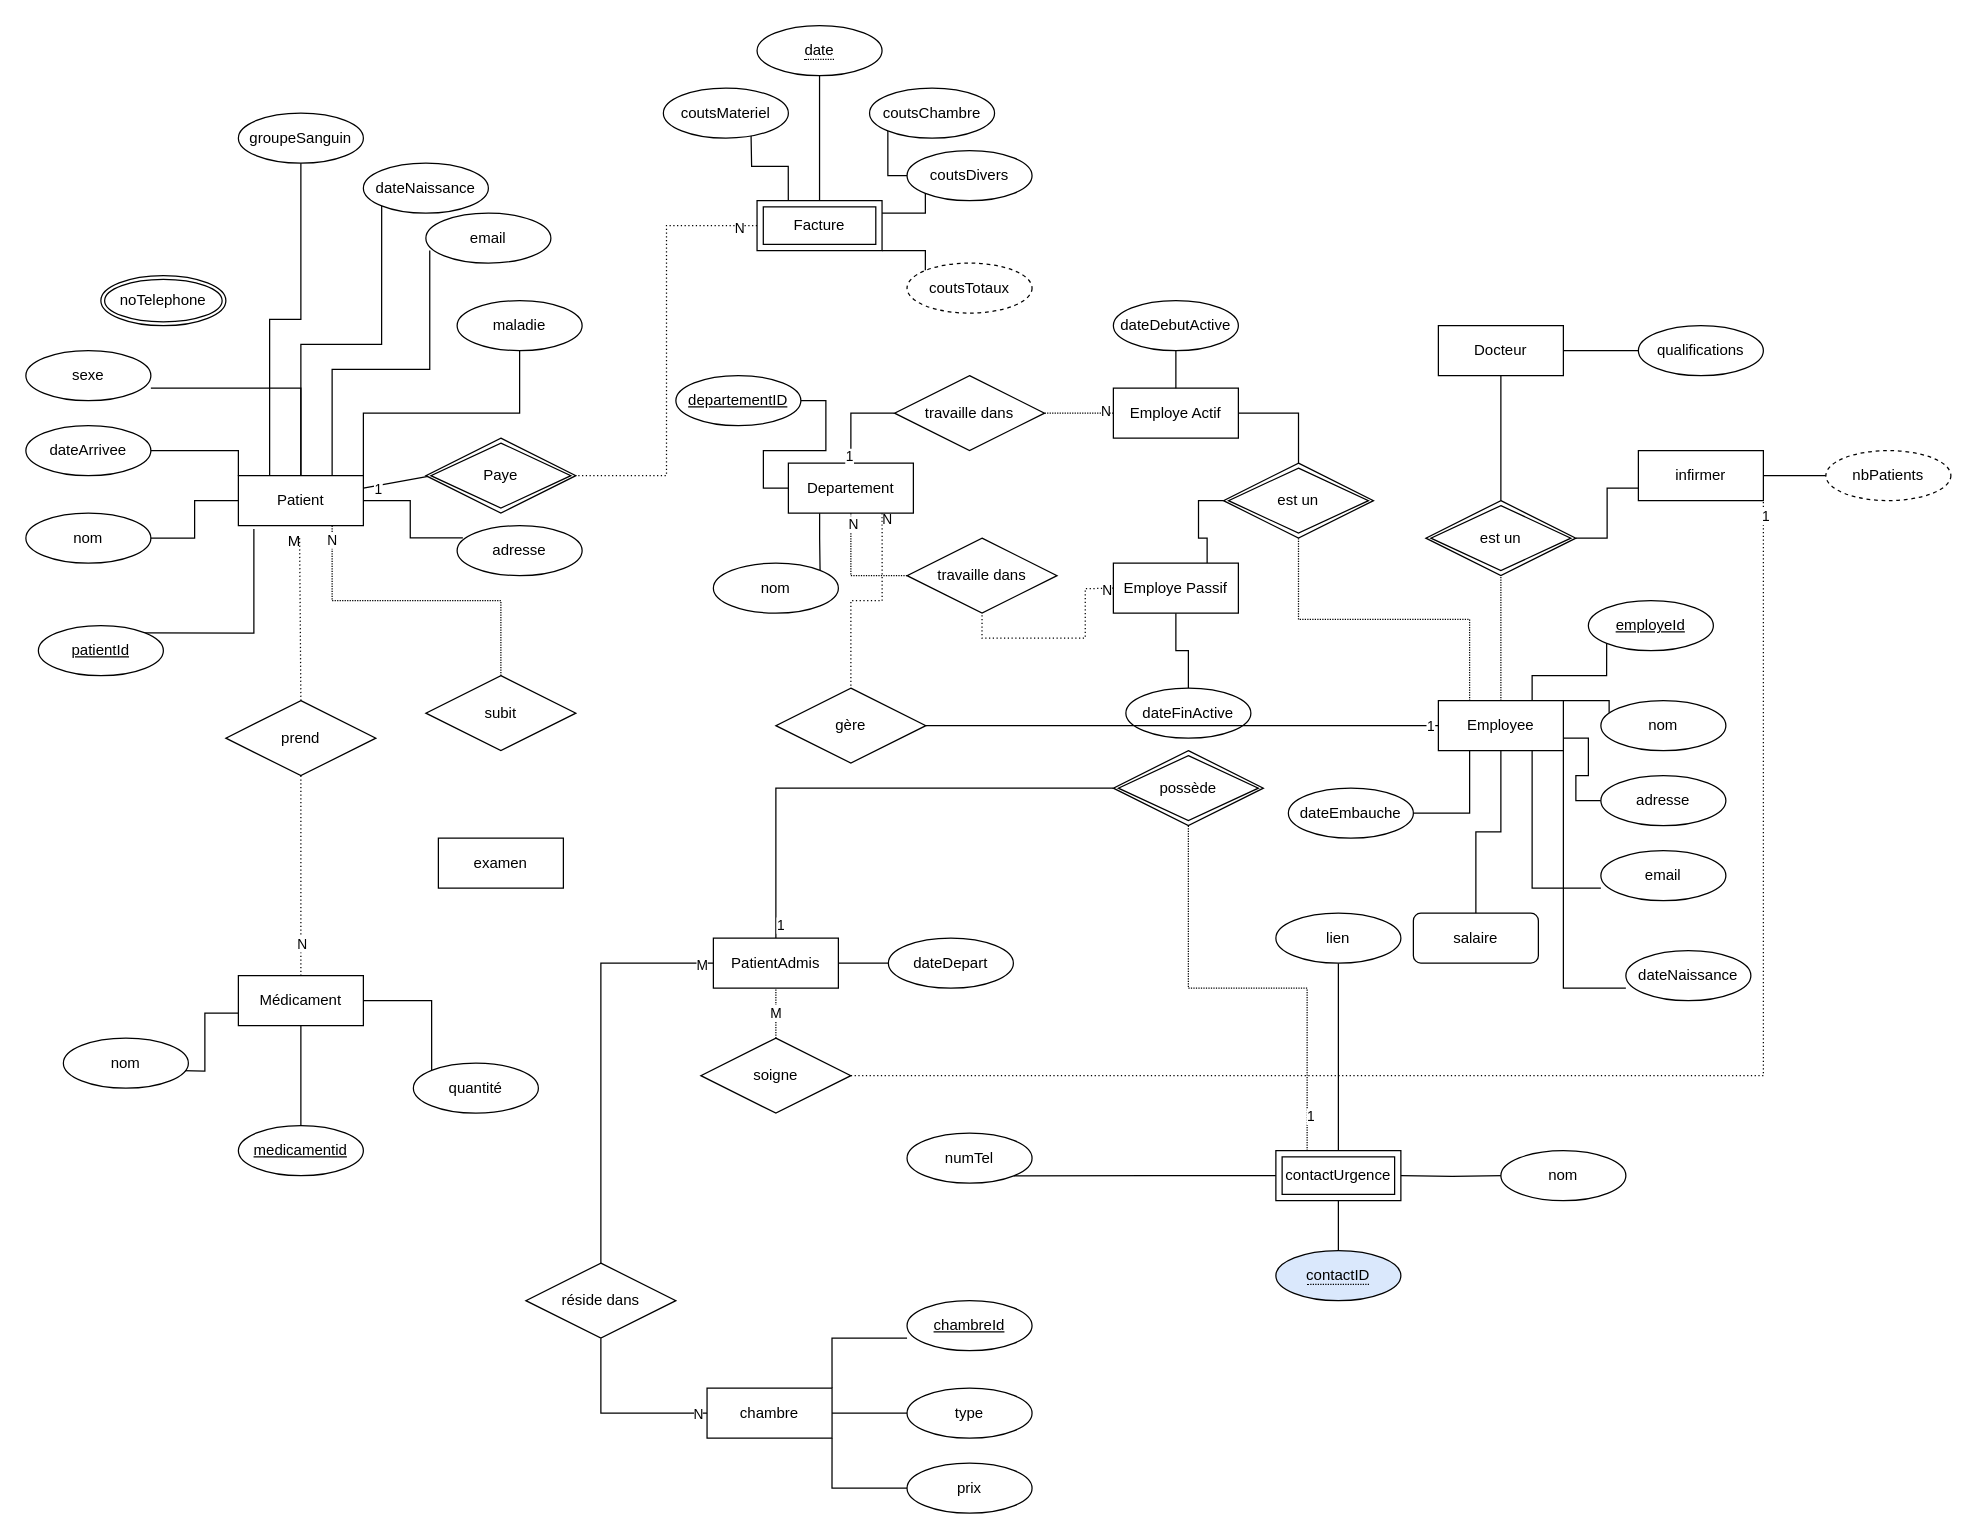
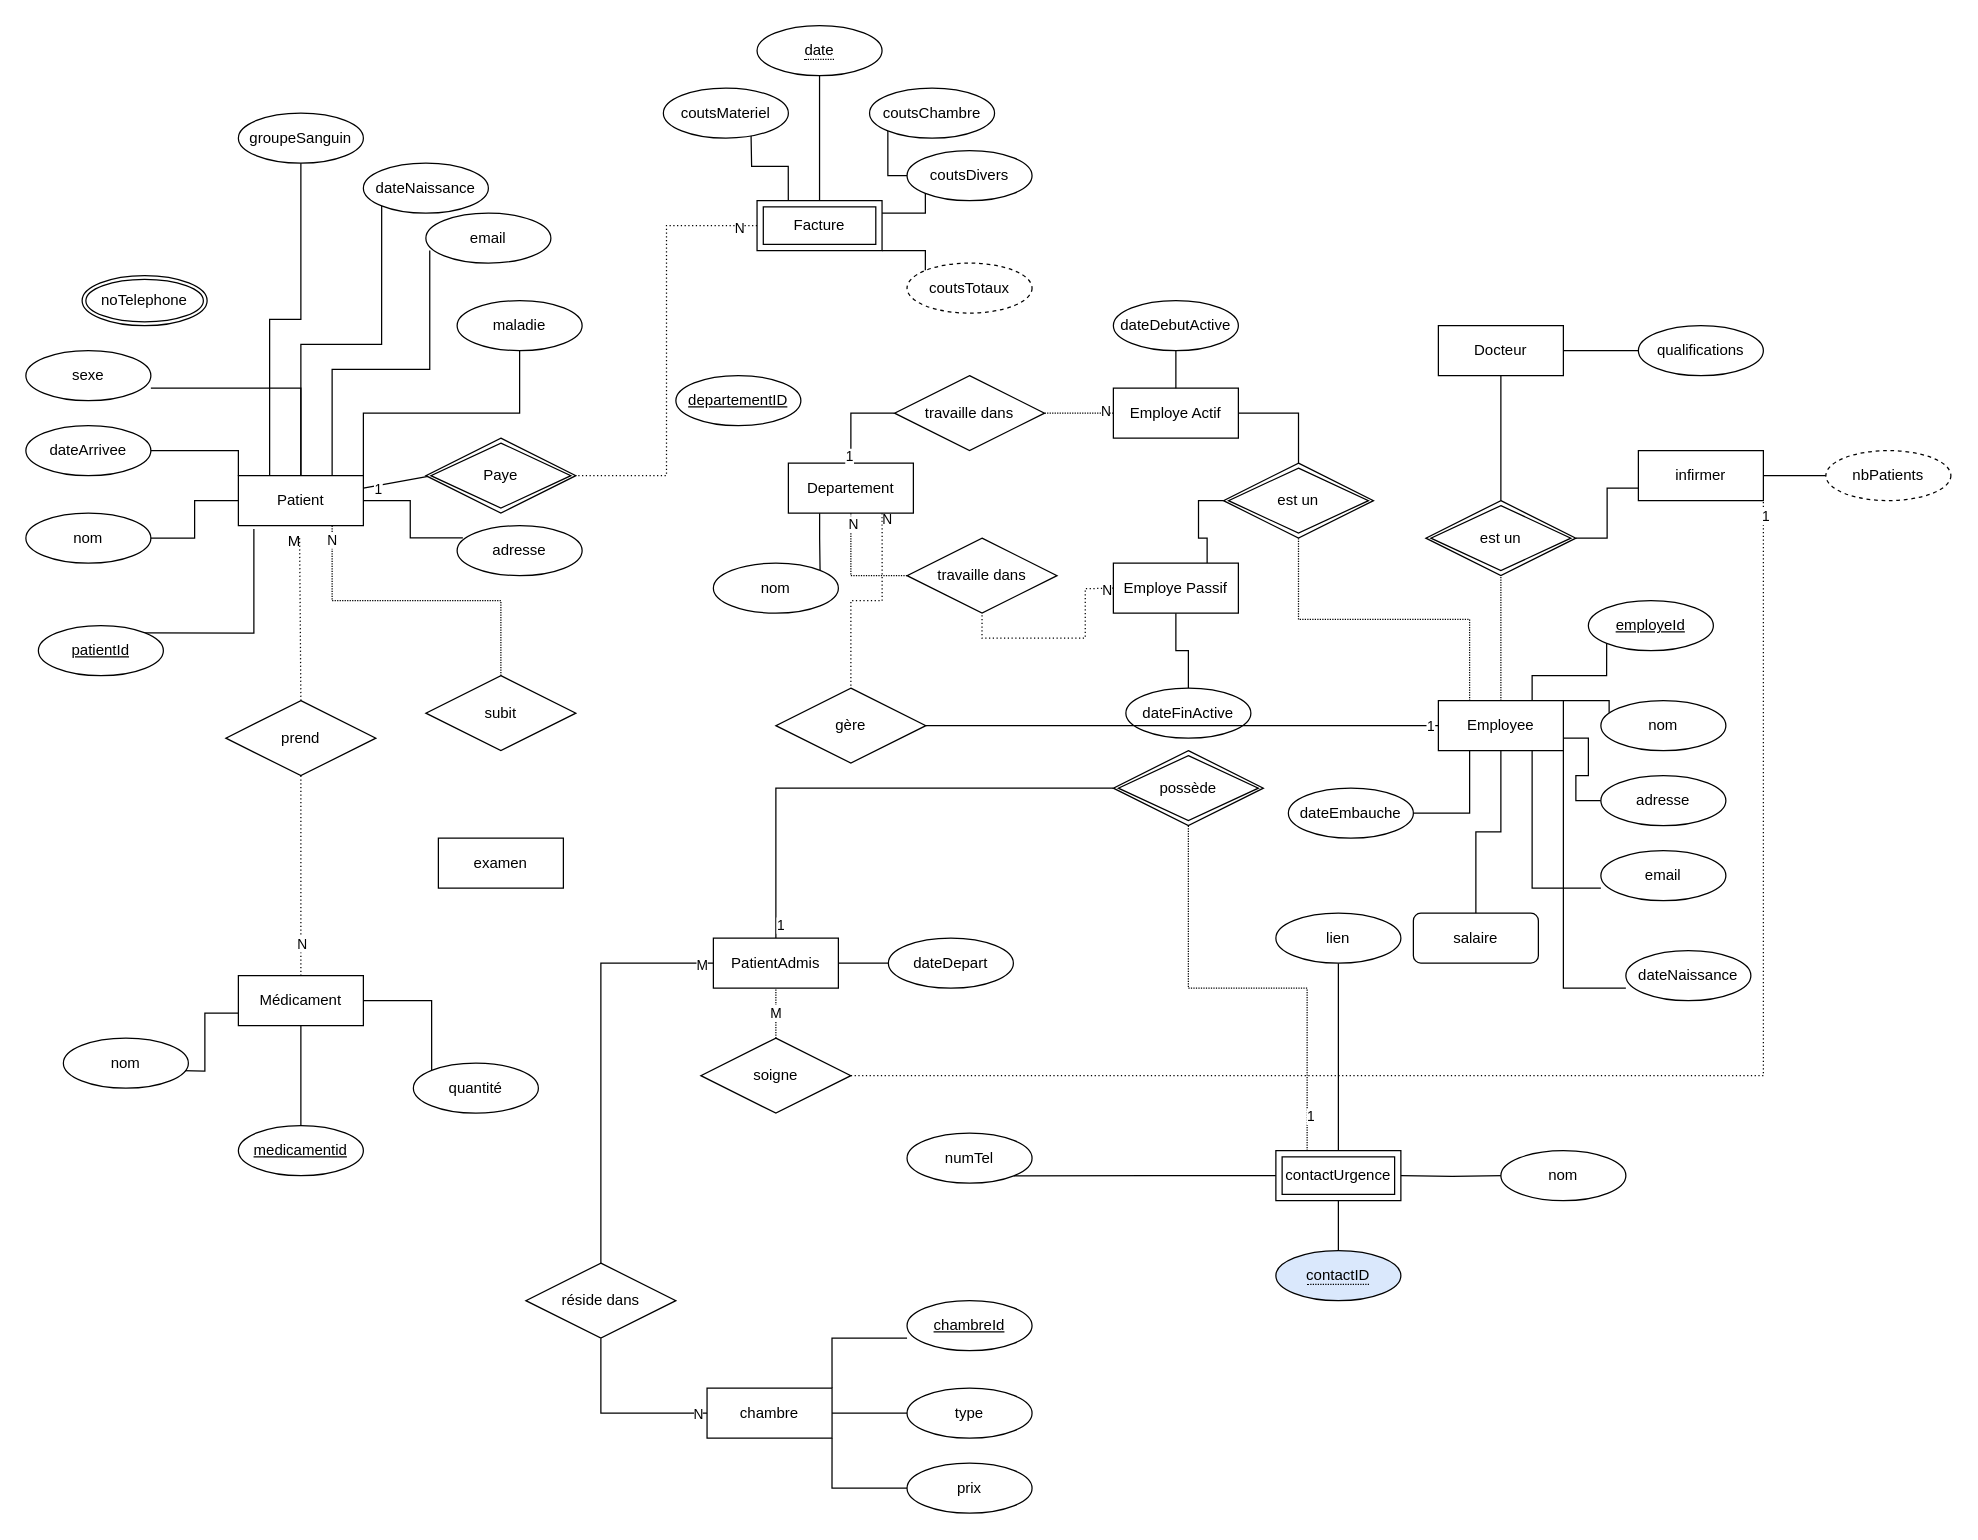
node "noTelephone": moved (163, 301) -> (144, 301)
edge "departementID" -- "Departement": removed
